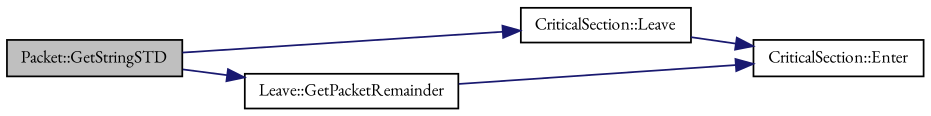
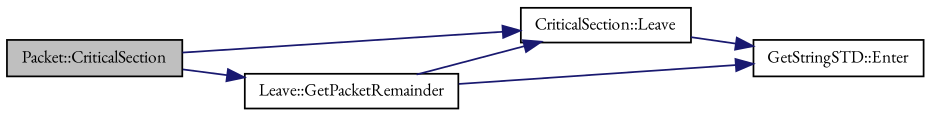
node "Packet::GetStringSTD": label "Packet::GetStringSTD" -> "Packet::CriticalSection"
node "CriticalSection::Enter": label "CriticalSection::Enter" -> "GetStringSTD::Enter"
edge "Leave::GetPacketRemainder" -> "CriticalSection::Leave": added
